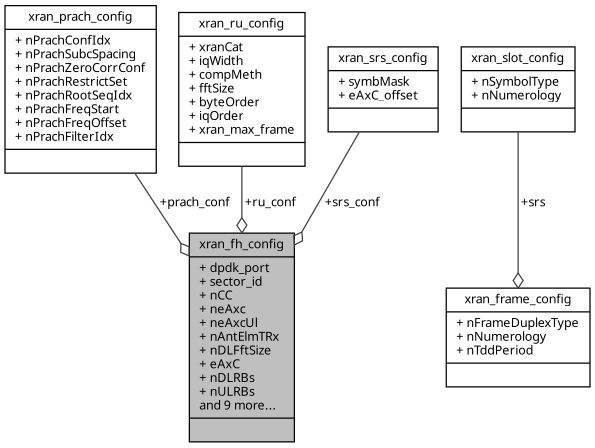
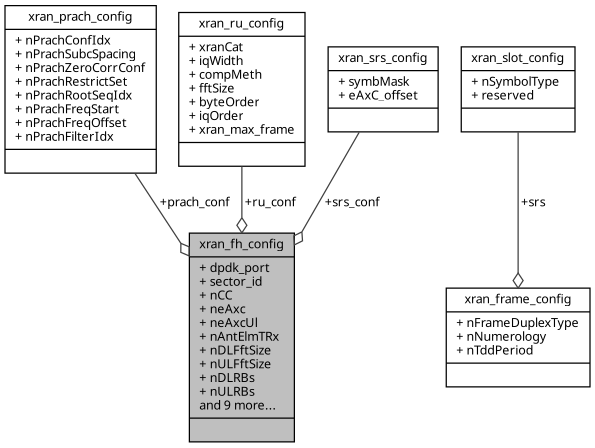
node "xran_slot_config": text "+ nNumerology" -> "+ reserved"
node "xran_fh_config": text "+ eAxC" -> "+ nULFftSize"
